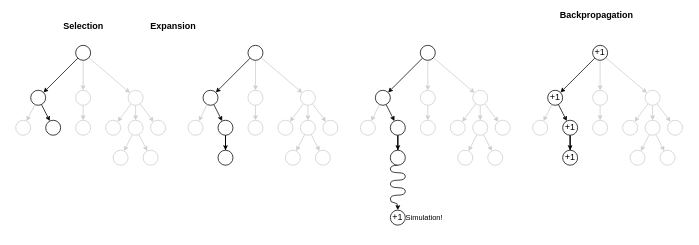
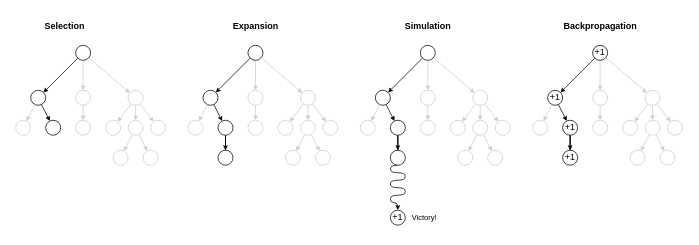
node "Backpropagation": moved (597, 15) -> (600, 27)
node "Selection": moved (83, 27) -> (64, 27)
node "Expansion": moved (173, 27) -> (255, 27)
node "Simulation": added
node "Simulation!": label "Simulation!" -> "Victory!"
